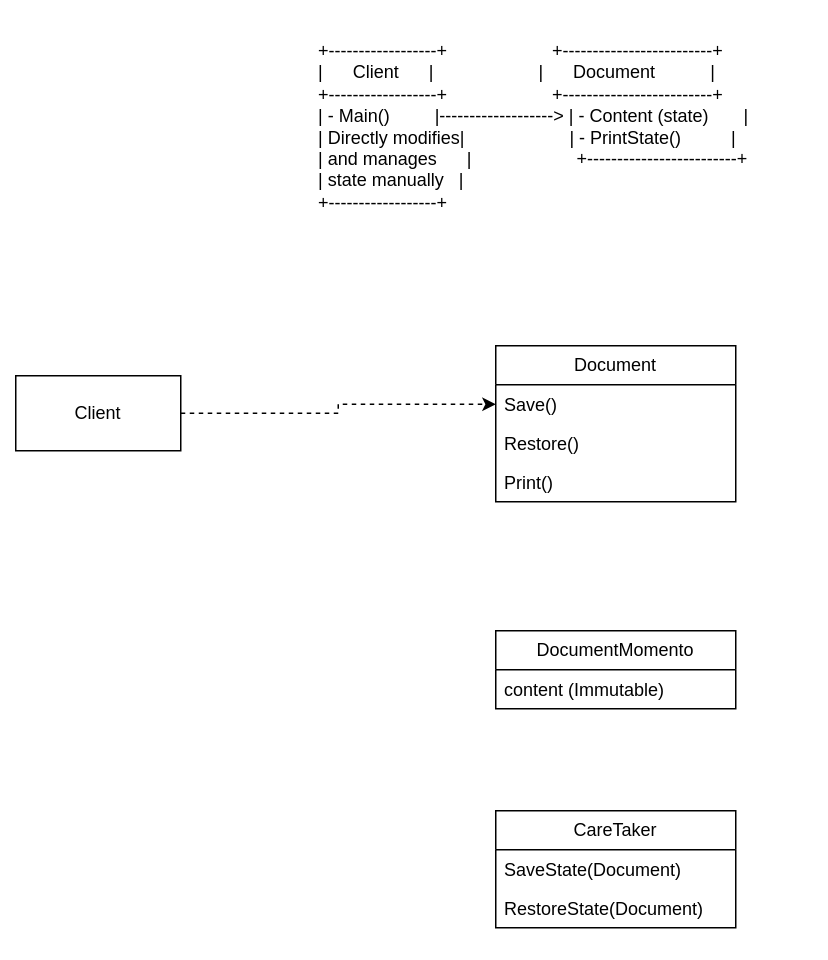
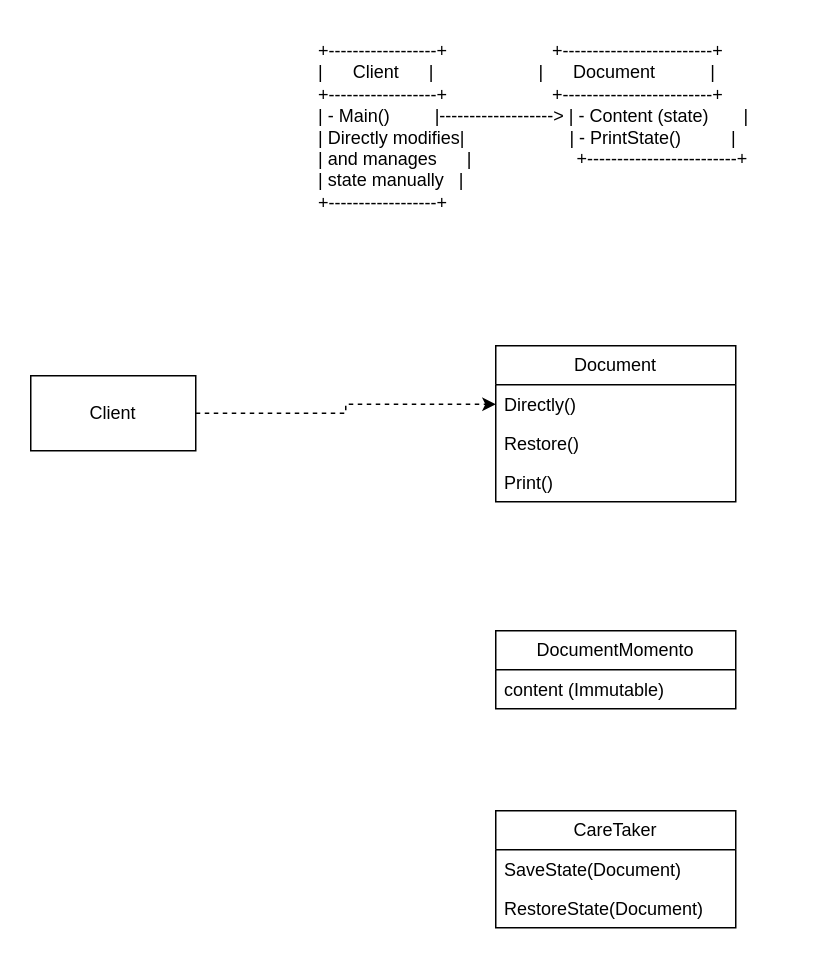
node "Save()": label "Save()" -> "Directly()"
node "Client": moved (98, 413) -> (113, 413)
